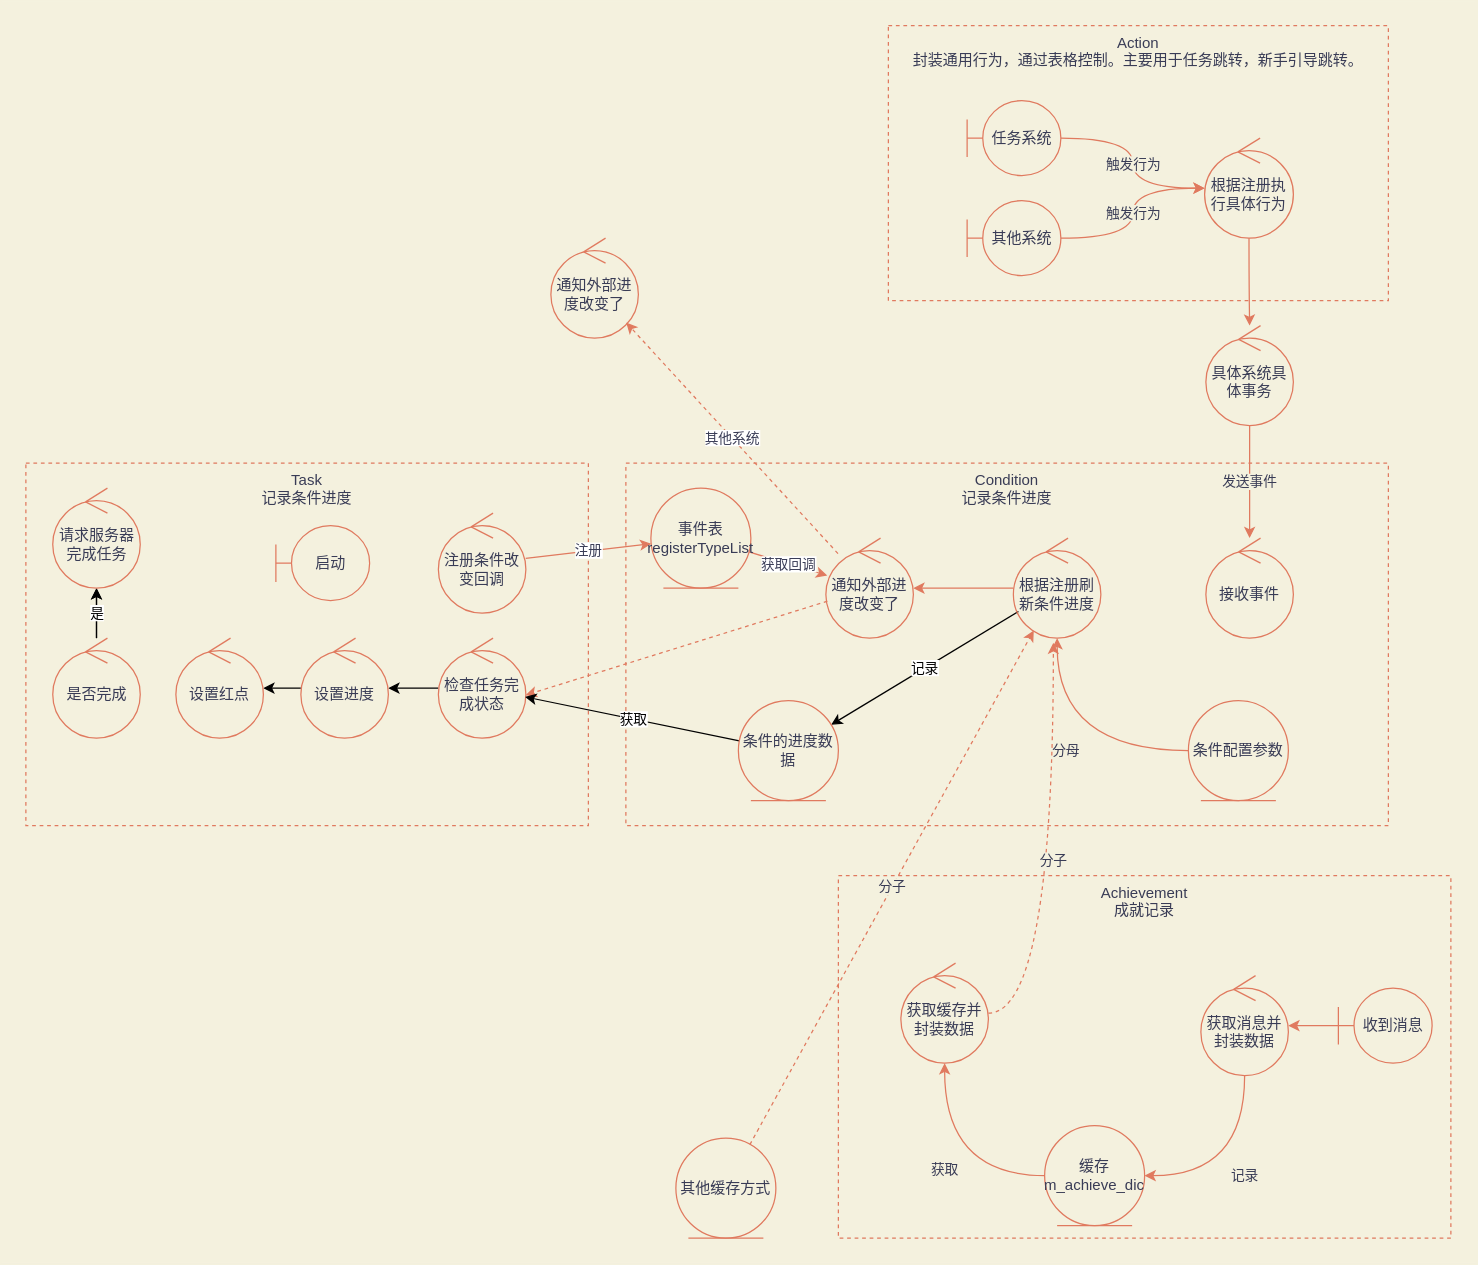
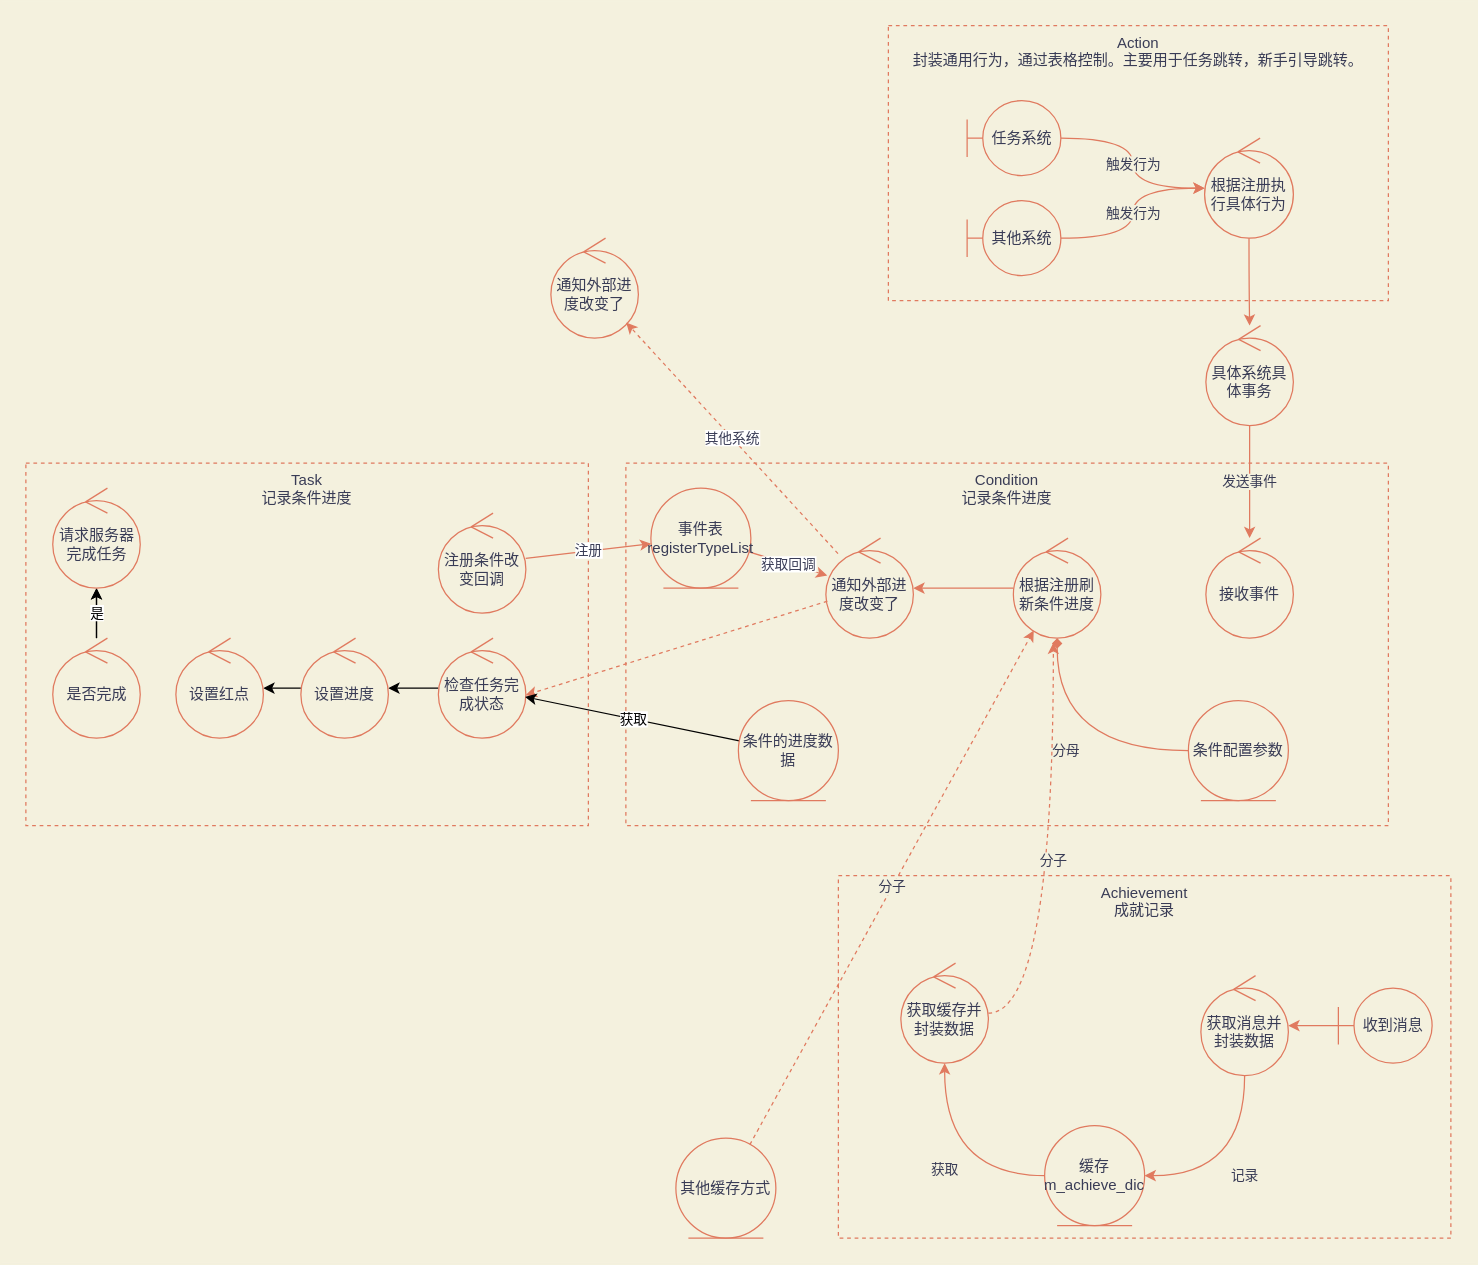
node "启动": removed
edge "条件配置参数" -> "根据注册刷新条件进度": arrowhead classic -> diamond
edge "根据注册刷新条件进度" -> "条件的进度数据": removed, label "记录"
